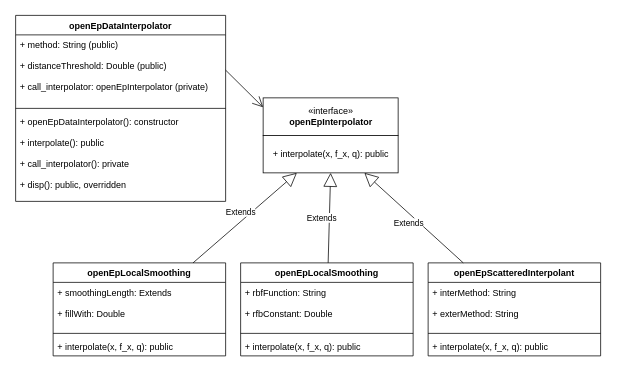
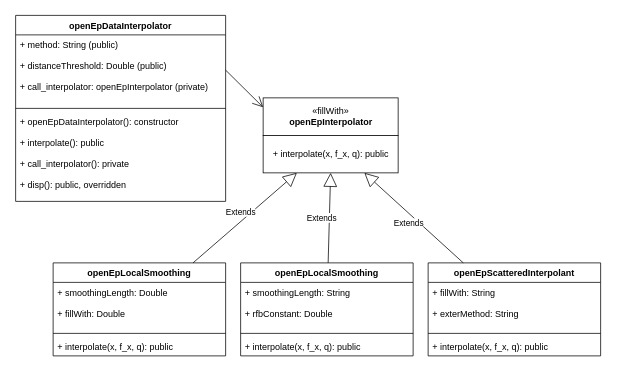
node "«interface» openEpInterpolator": label "«interface» openEpInterpolator" -> "«fillWith» openEpInterpolator"
node "+ smoothingLength: Extends + fillWith: Double": label "+ smoothingLength: Extends + fillWith: Double" -> "+ smoothingLength: Double + fillWith: Double"
node "+ rbfFunction: String + rfbConstant: Double": label "+ rbfFunction: String + rfbConstant: Double" -> "+ smoothingLength: String + rfbConstant: Double"
node "+ interMethod: String + exterMethod: String": label "+ interMethod: String + exterMethod: String" -> "+ fillWith: String + exterMethod: String"
